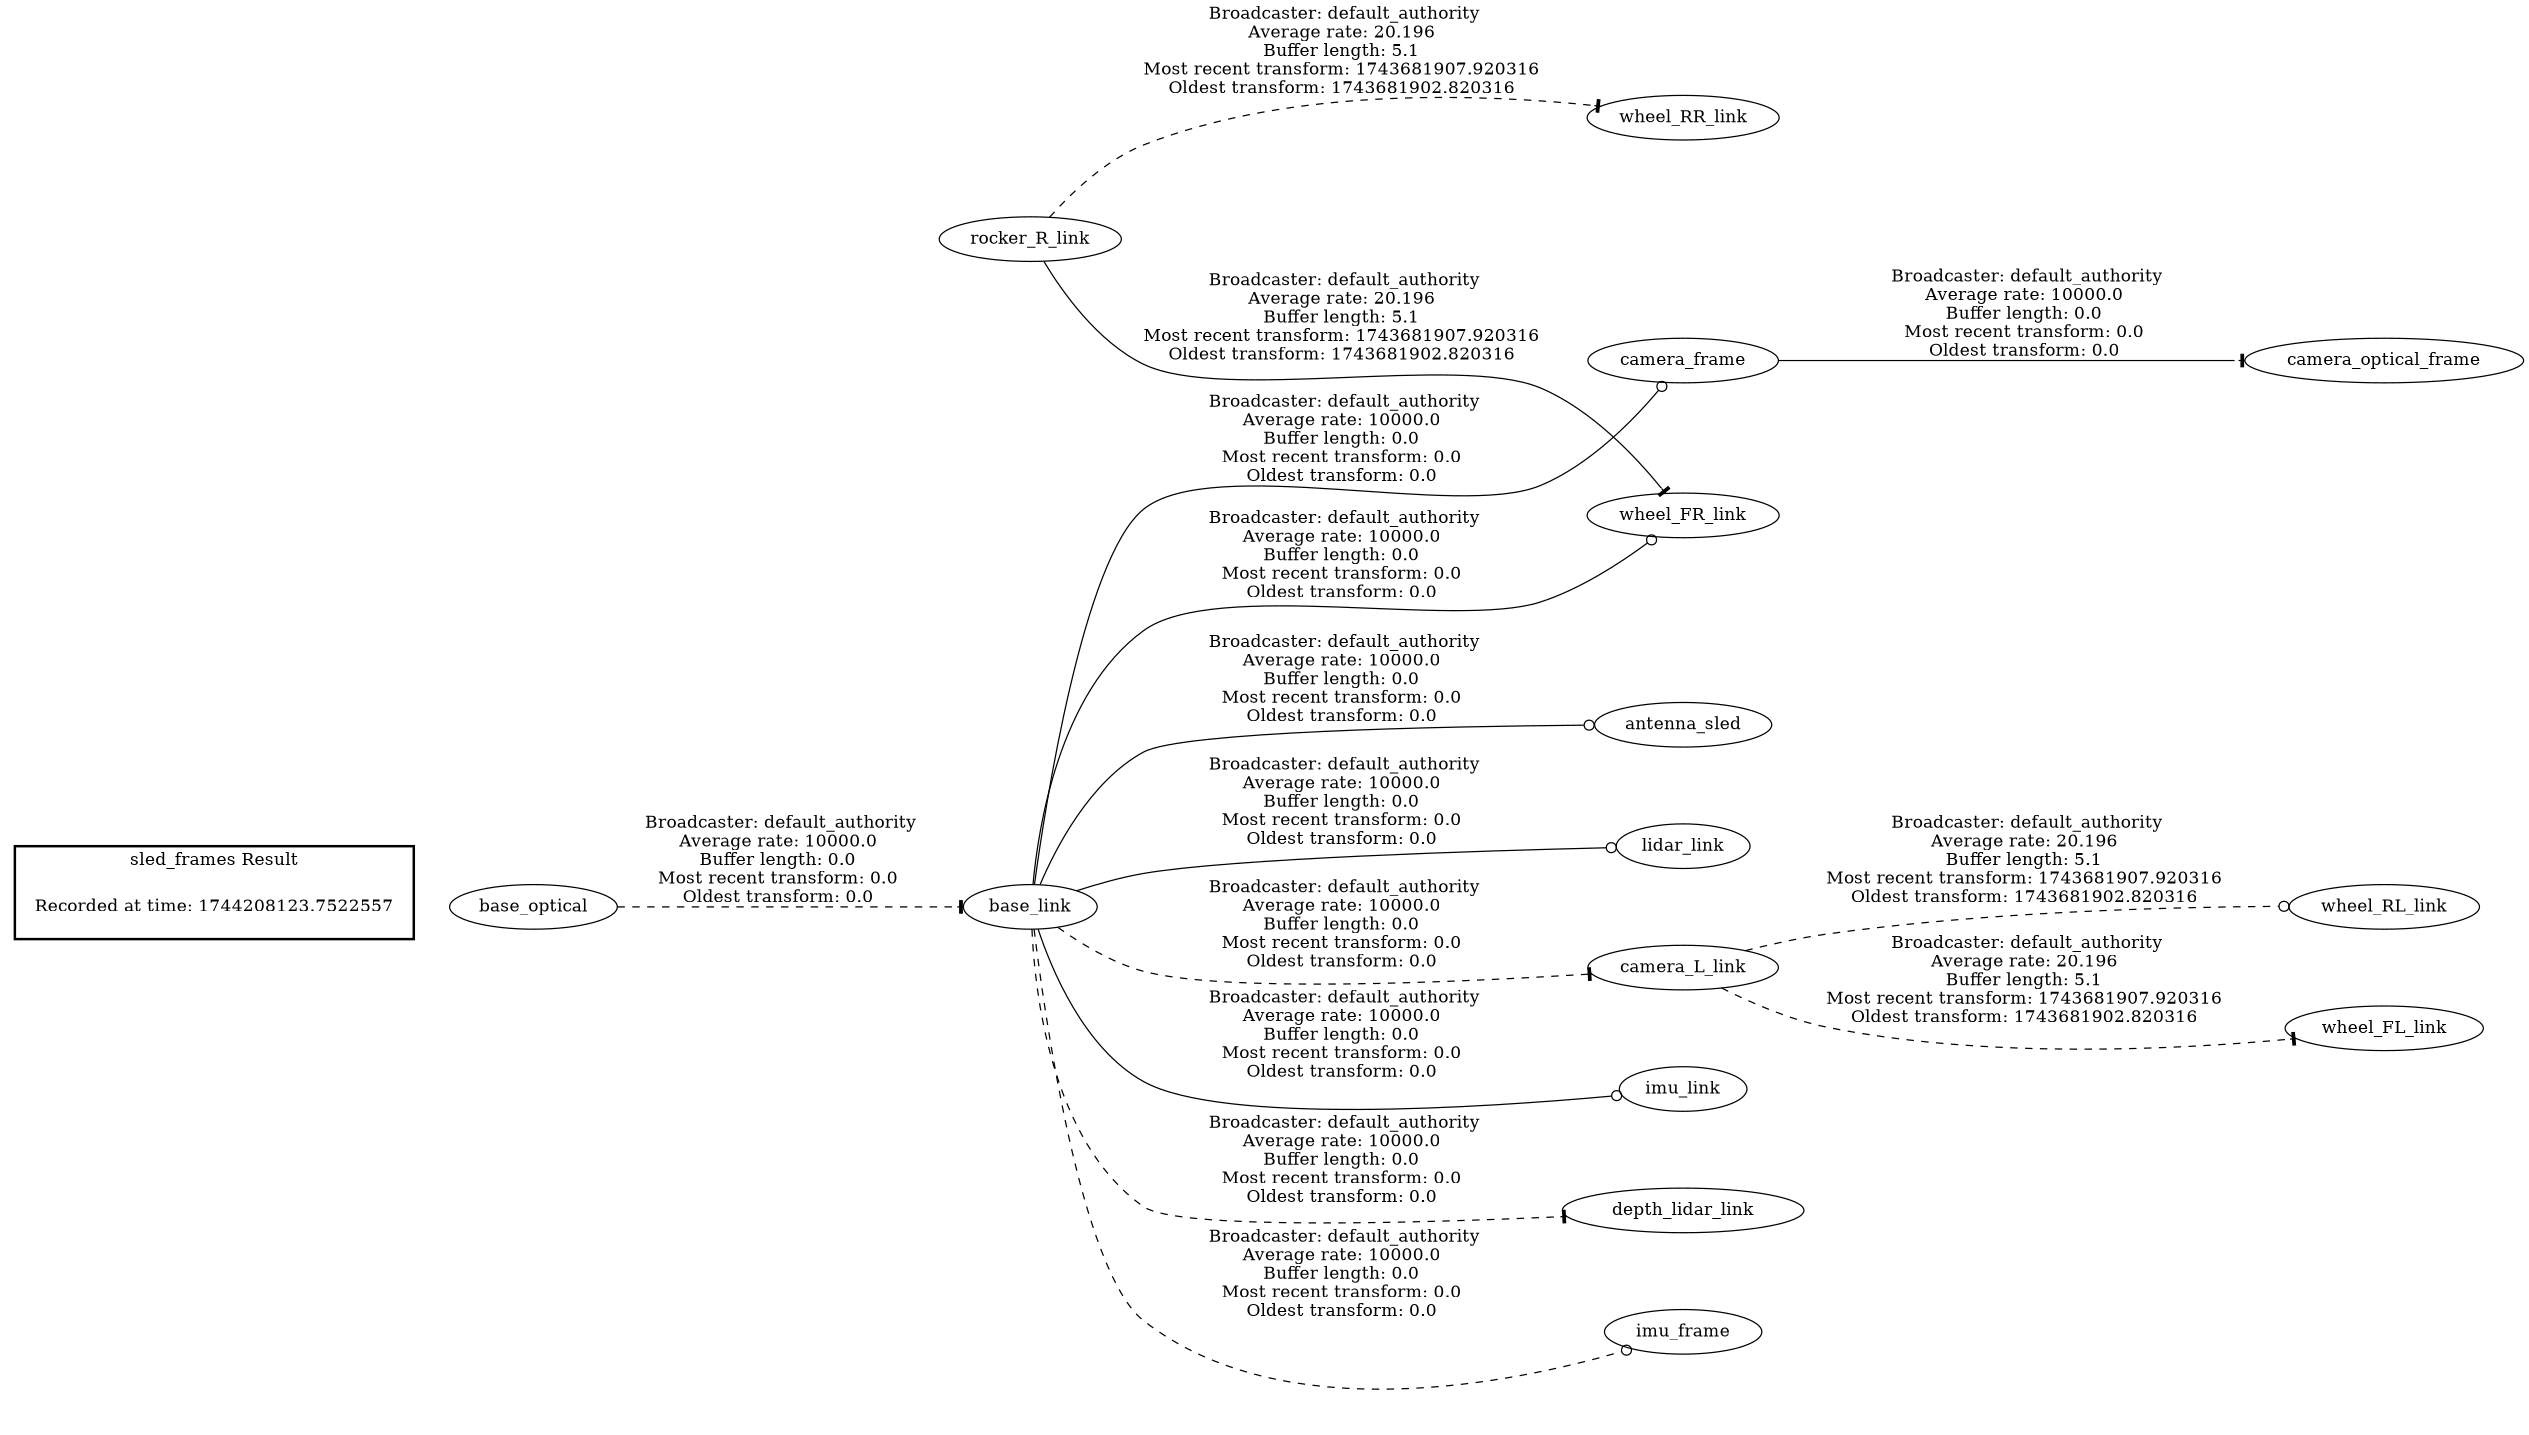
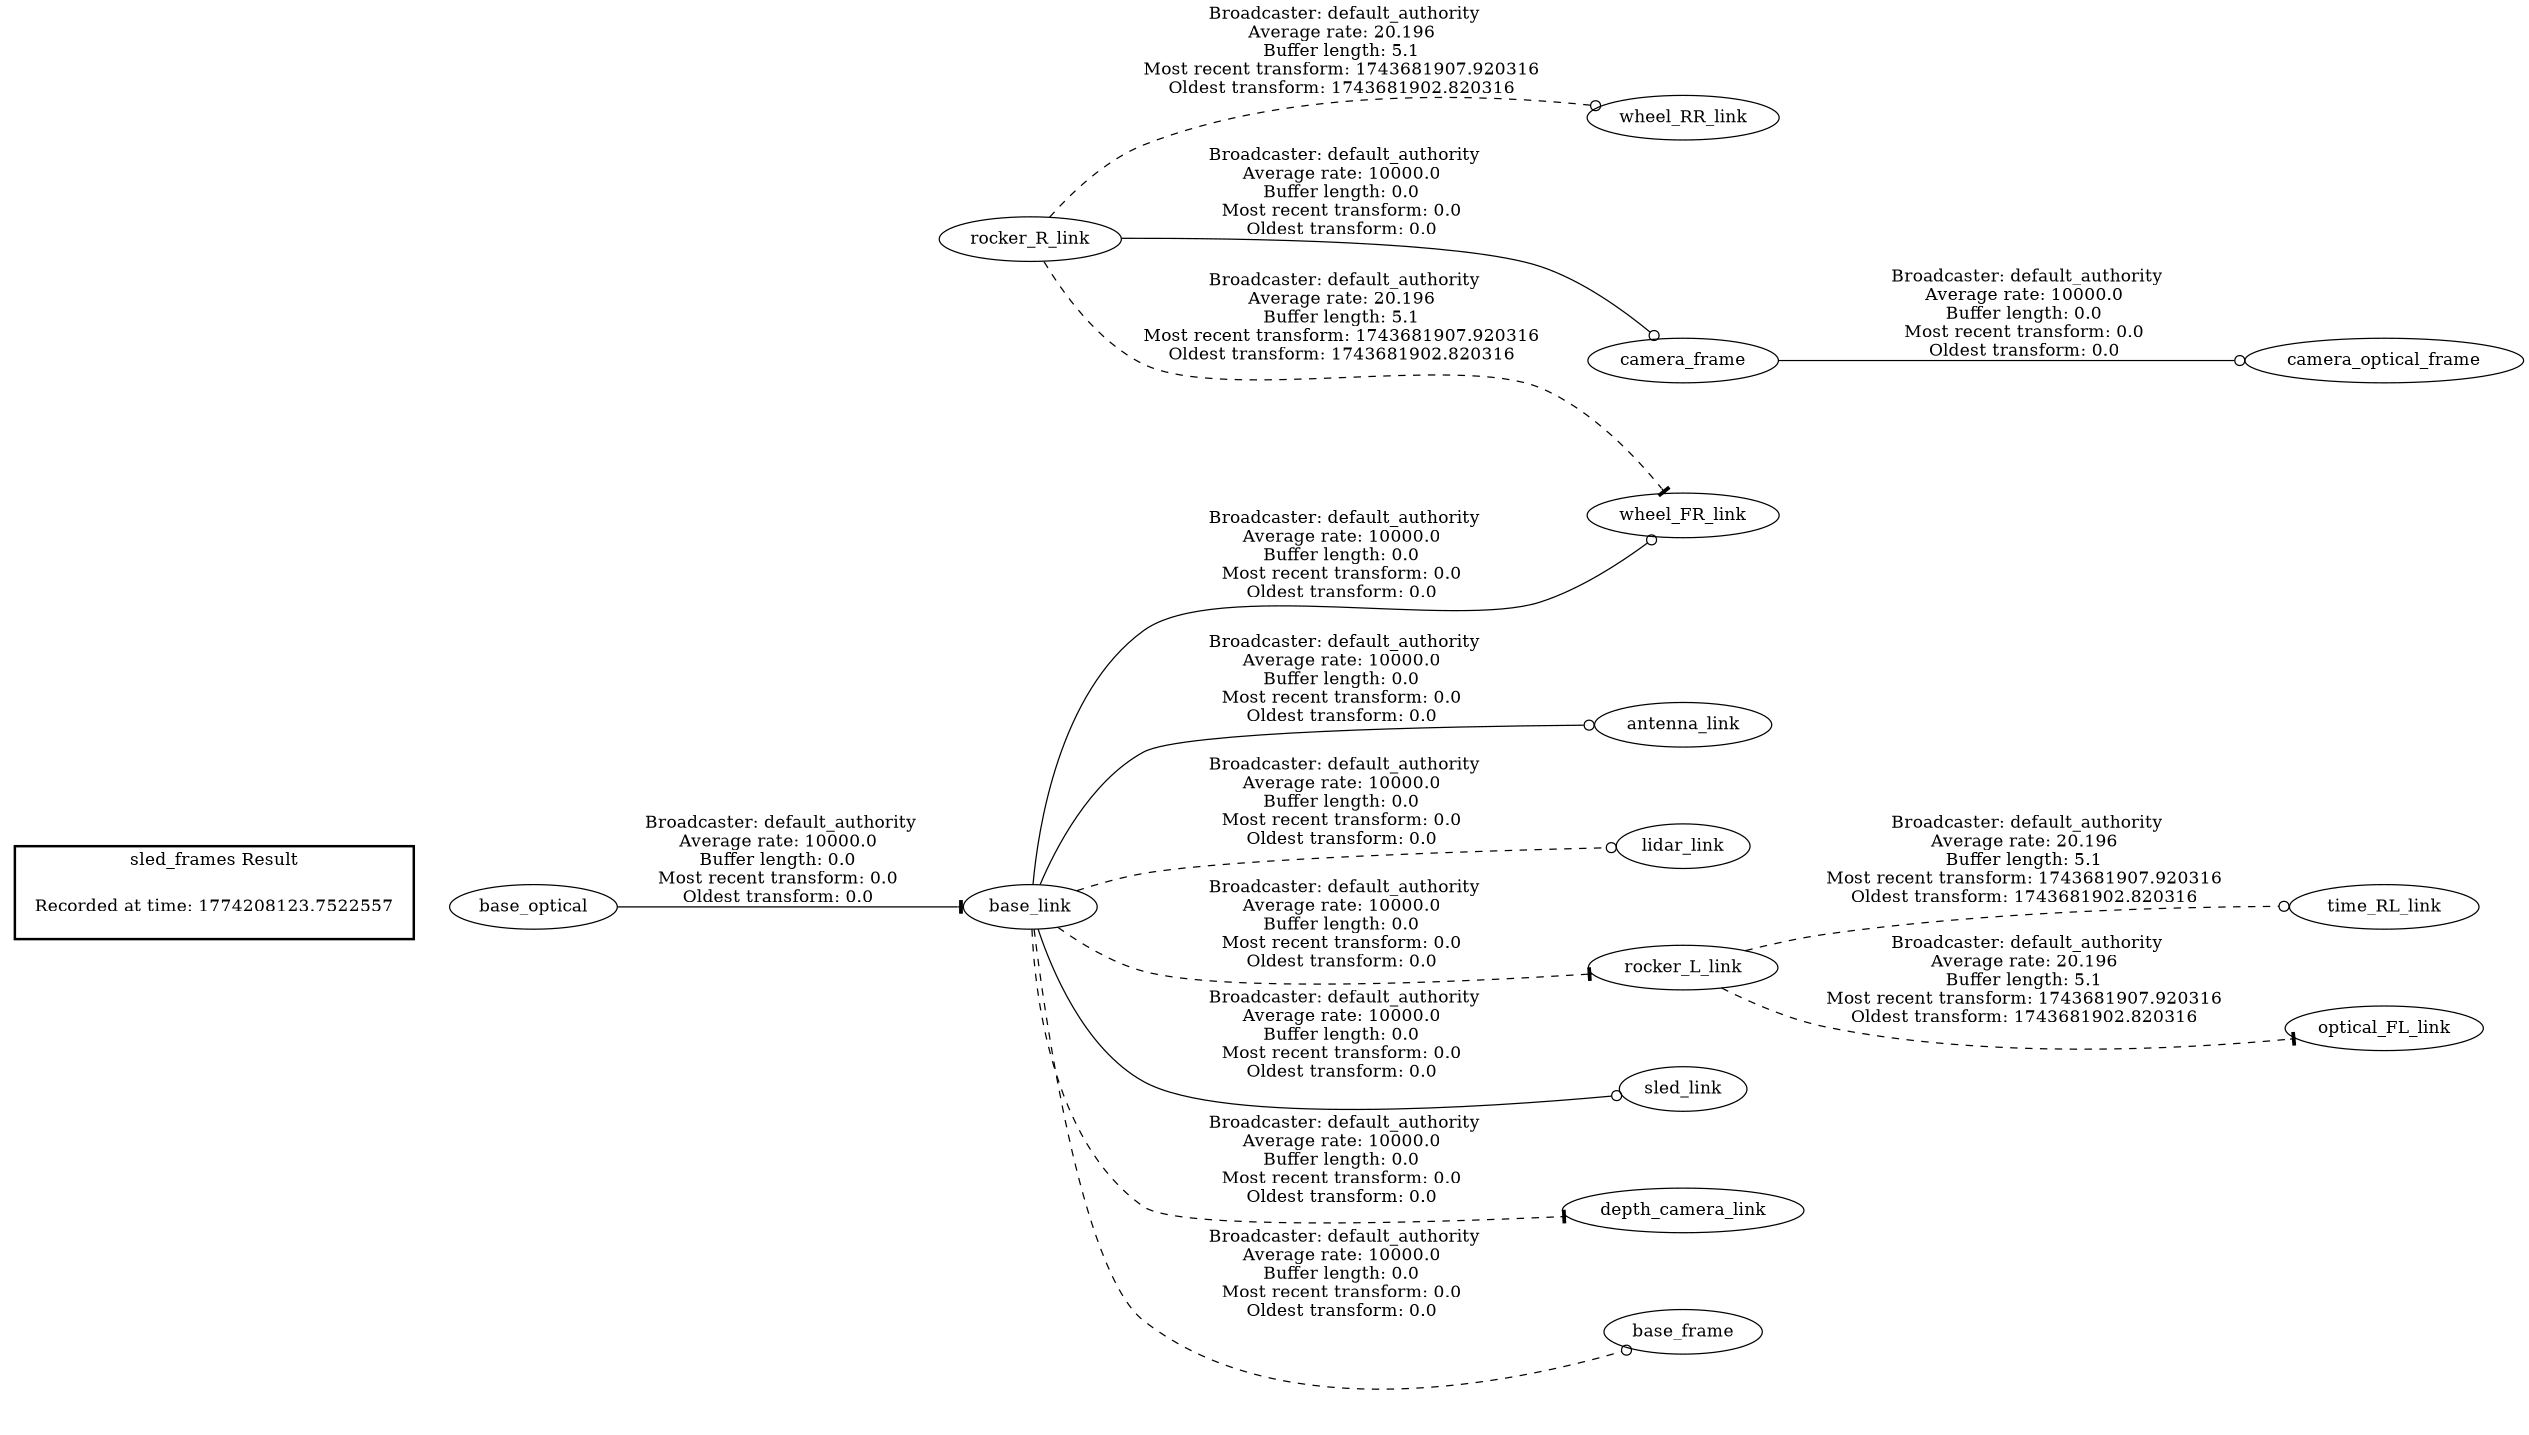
edge "rocker_R_link" -> "wheel_RR_link": arrowhead tee -> odot
edge "camera_frame" -> "camera_optical_frame": arrowhead tee -> odot
edge "rocker_R_link" -> "wheel_FR_link": style solid -> dashed
edge "base_link" -> "camera_frame": now "rocker_R_link" -> "camera_frame"
node "antenna_sled": label "antenna_sled" -> "antenna_link"
edge "base_link" -> "lidar_link": style solid -> dashed
node "Recorded at time: 1744208123.7522557": label "Recorded at time: 1744208123.7522557" -> "Recorded at time: 1774208123.7522557"
edge "base_optical" -> "base_link": style dashed -> solid
node "wheel_RL_link": label "wheel_RL_link" -> "time_RL_link"
node "camera_L_link": label "camera_L_link" -> "rocker_L_link"
node "wheel_FL_link": label "wheel_FL_link" -> "optical_FL_link"
node "imu_link": label "imu_link" -> "sled_link"
node "depth_lidar_link": label "depth_lidar_link" -> "depth_camera_link"
node "imu_frame": label "imu_frame" -> "base_frame"
